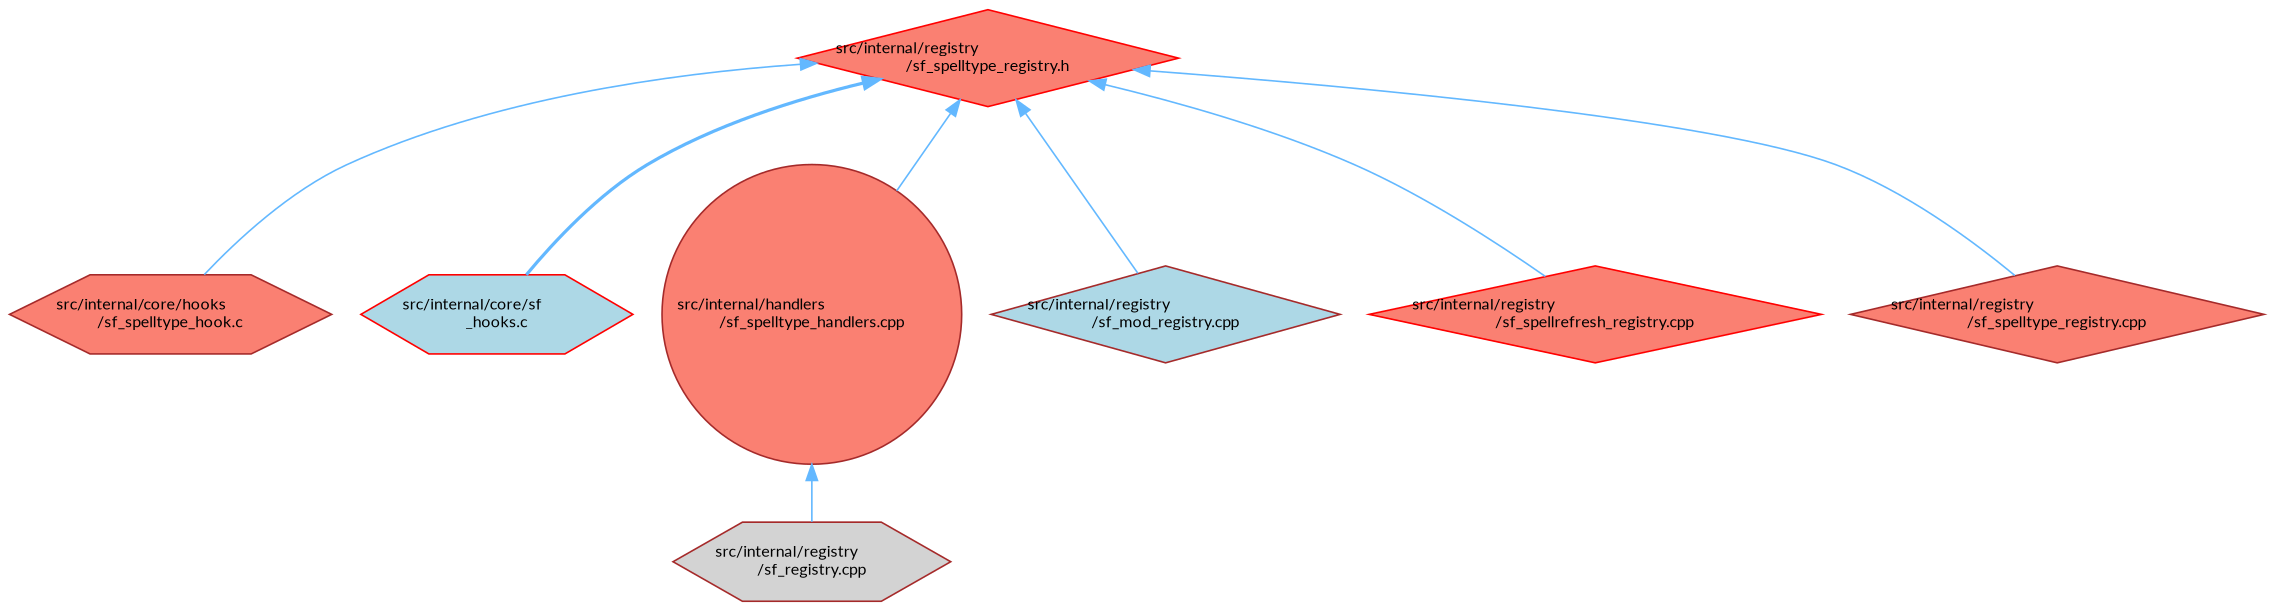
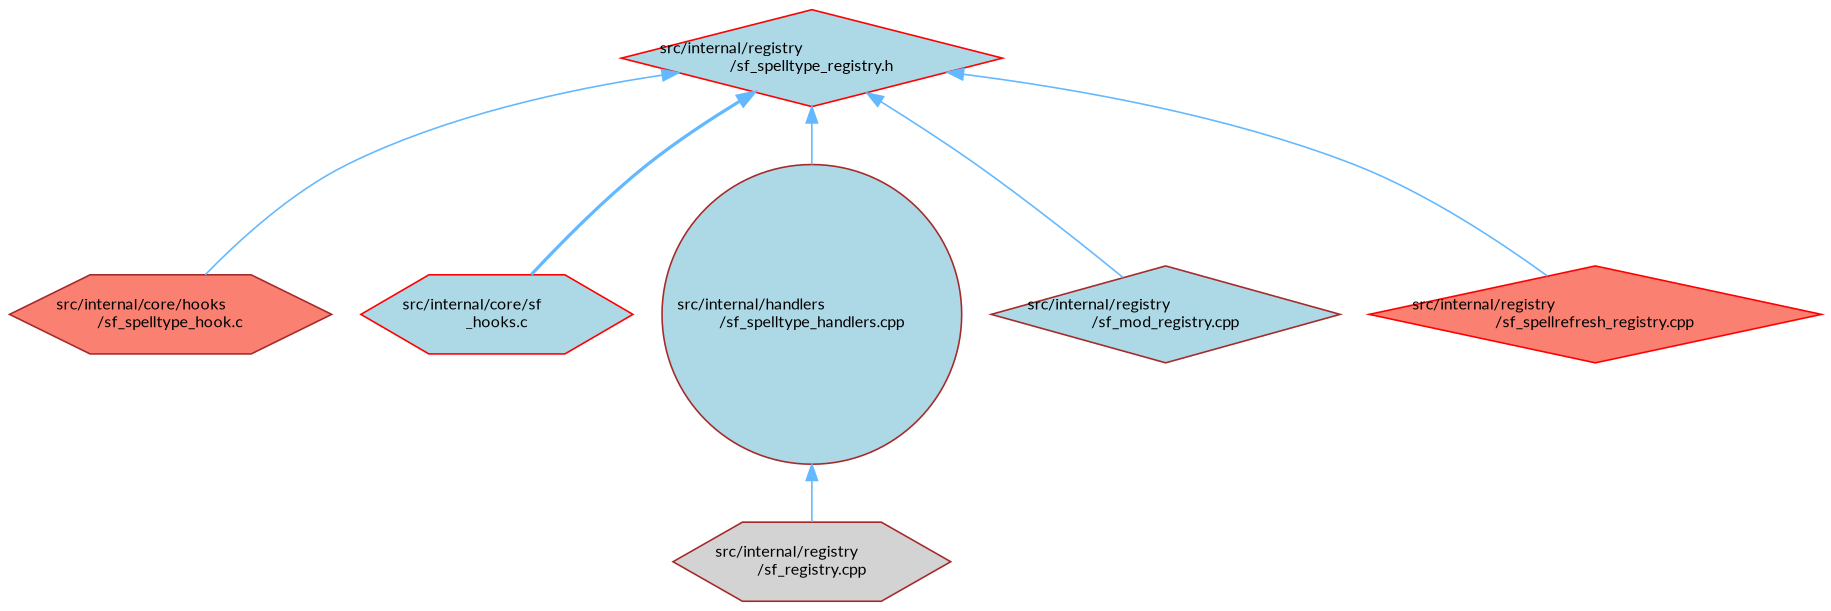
node "src/internal/registry /sf_spelltype_registry.h": fillcolor salmon -> lightblue
node "src/internal/handlers /sf_spelltype_handlers.cpp": fillcolor salmon -> lightblue
node "src/internal/registry /sf_spelltype_registry.cpp": removed
